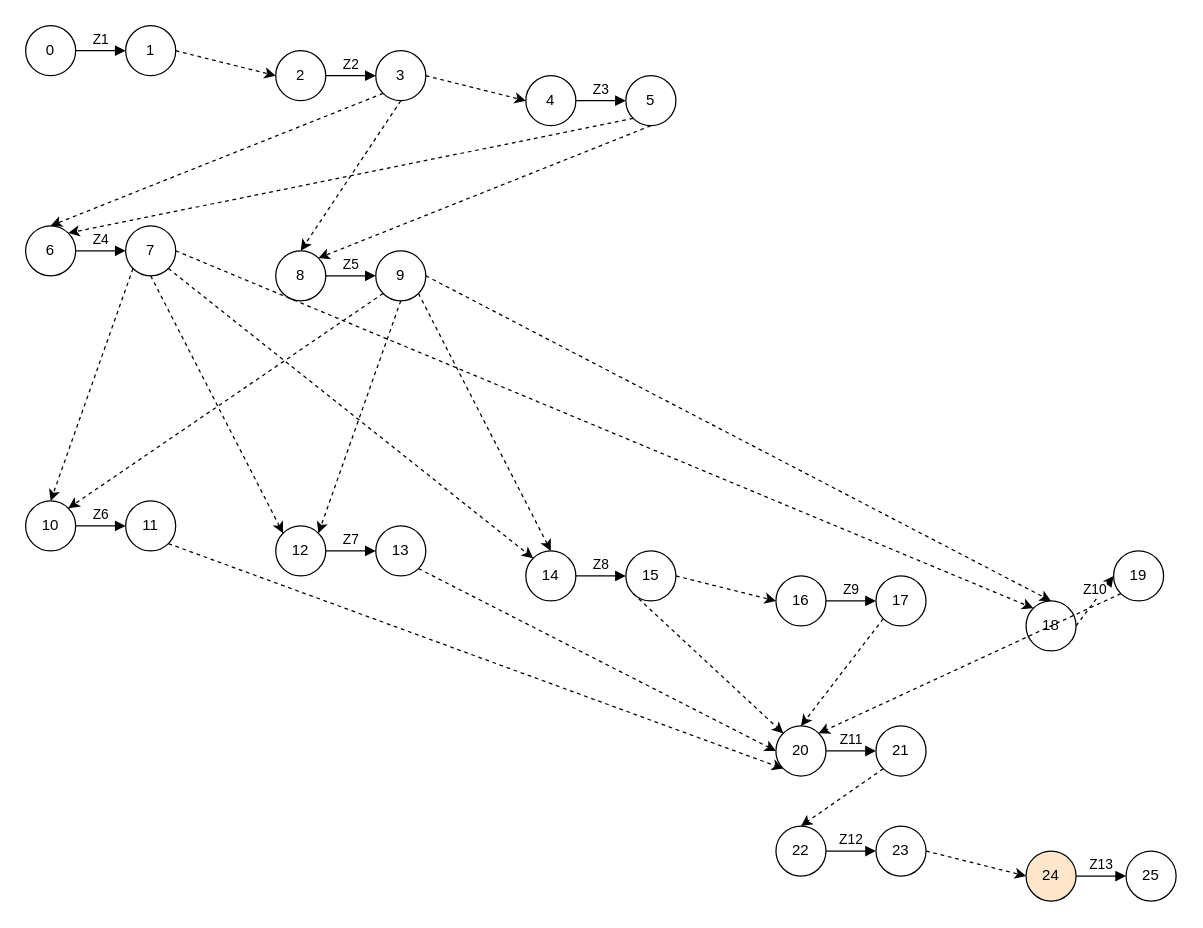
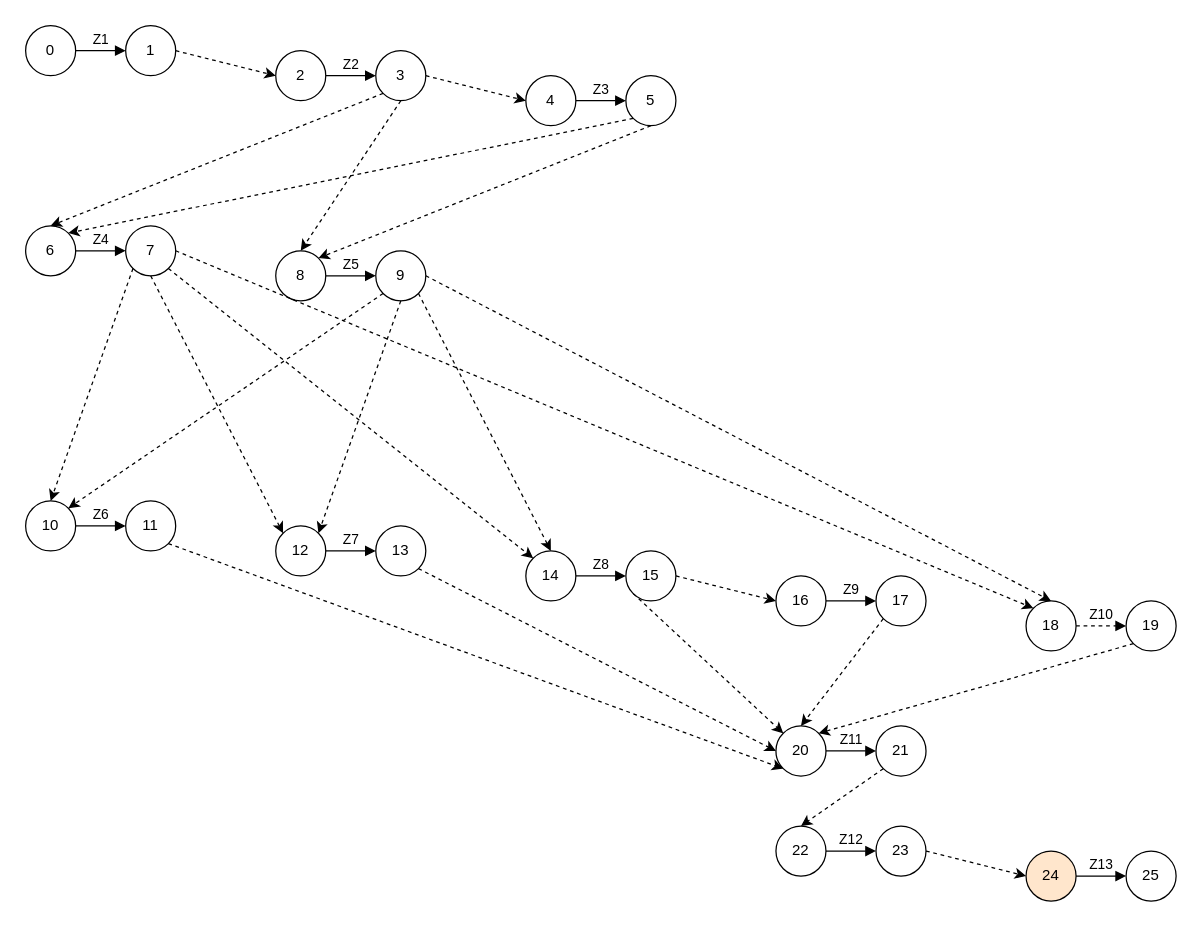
node "19": moved (1138, 576) -> (1151, 626)
